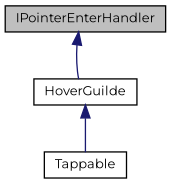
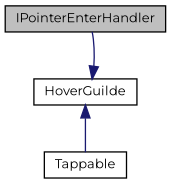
edge "HoverGuilde" -> "IPointerEnterHandler": reversed
